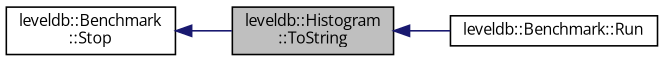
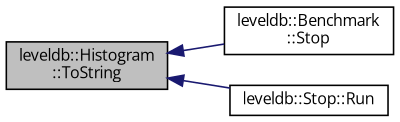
edge "leveldb::Histogram ::ToString" -> "leveldb::Benchmark ::Stop": reversed
node "leveldb::Benchmark::Run": label "leveldb::Benchmark::Run" -> "leveldb::Stop::Run"
